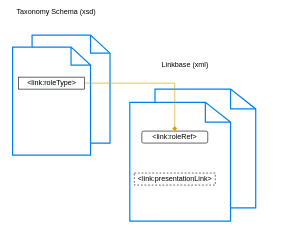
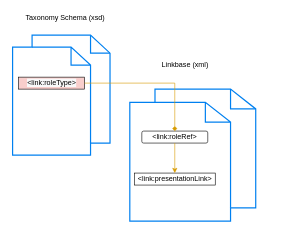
node "Taxonomy Schema (xsd)": moved (56, 12) -> (65, 18)
node "<link:roleType>": fillcolor #ffffff -> #f8cecc
edge "<link:roleRef>" -> "<link:presentationLink>": added
node "<link:presentationLink>": style dashed -> solid
